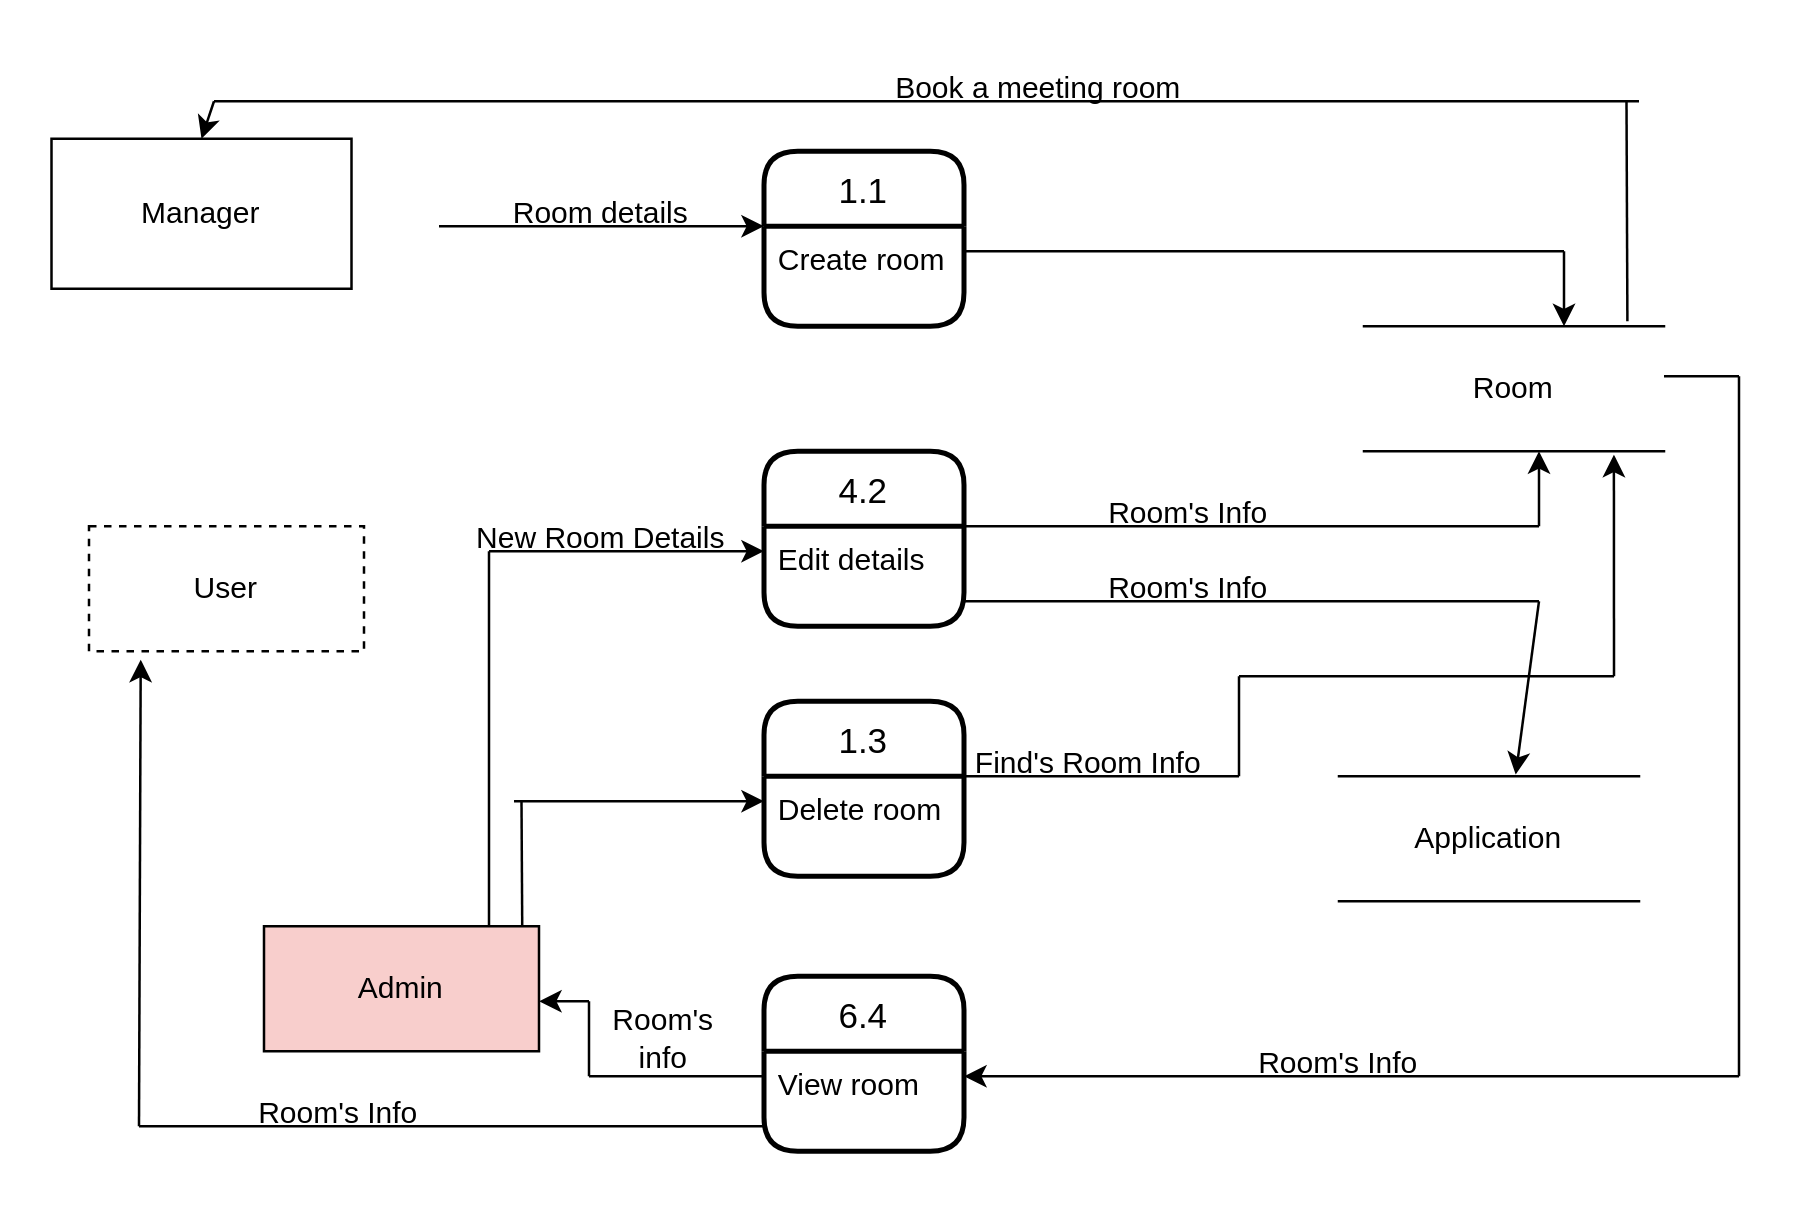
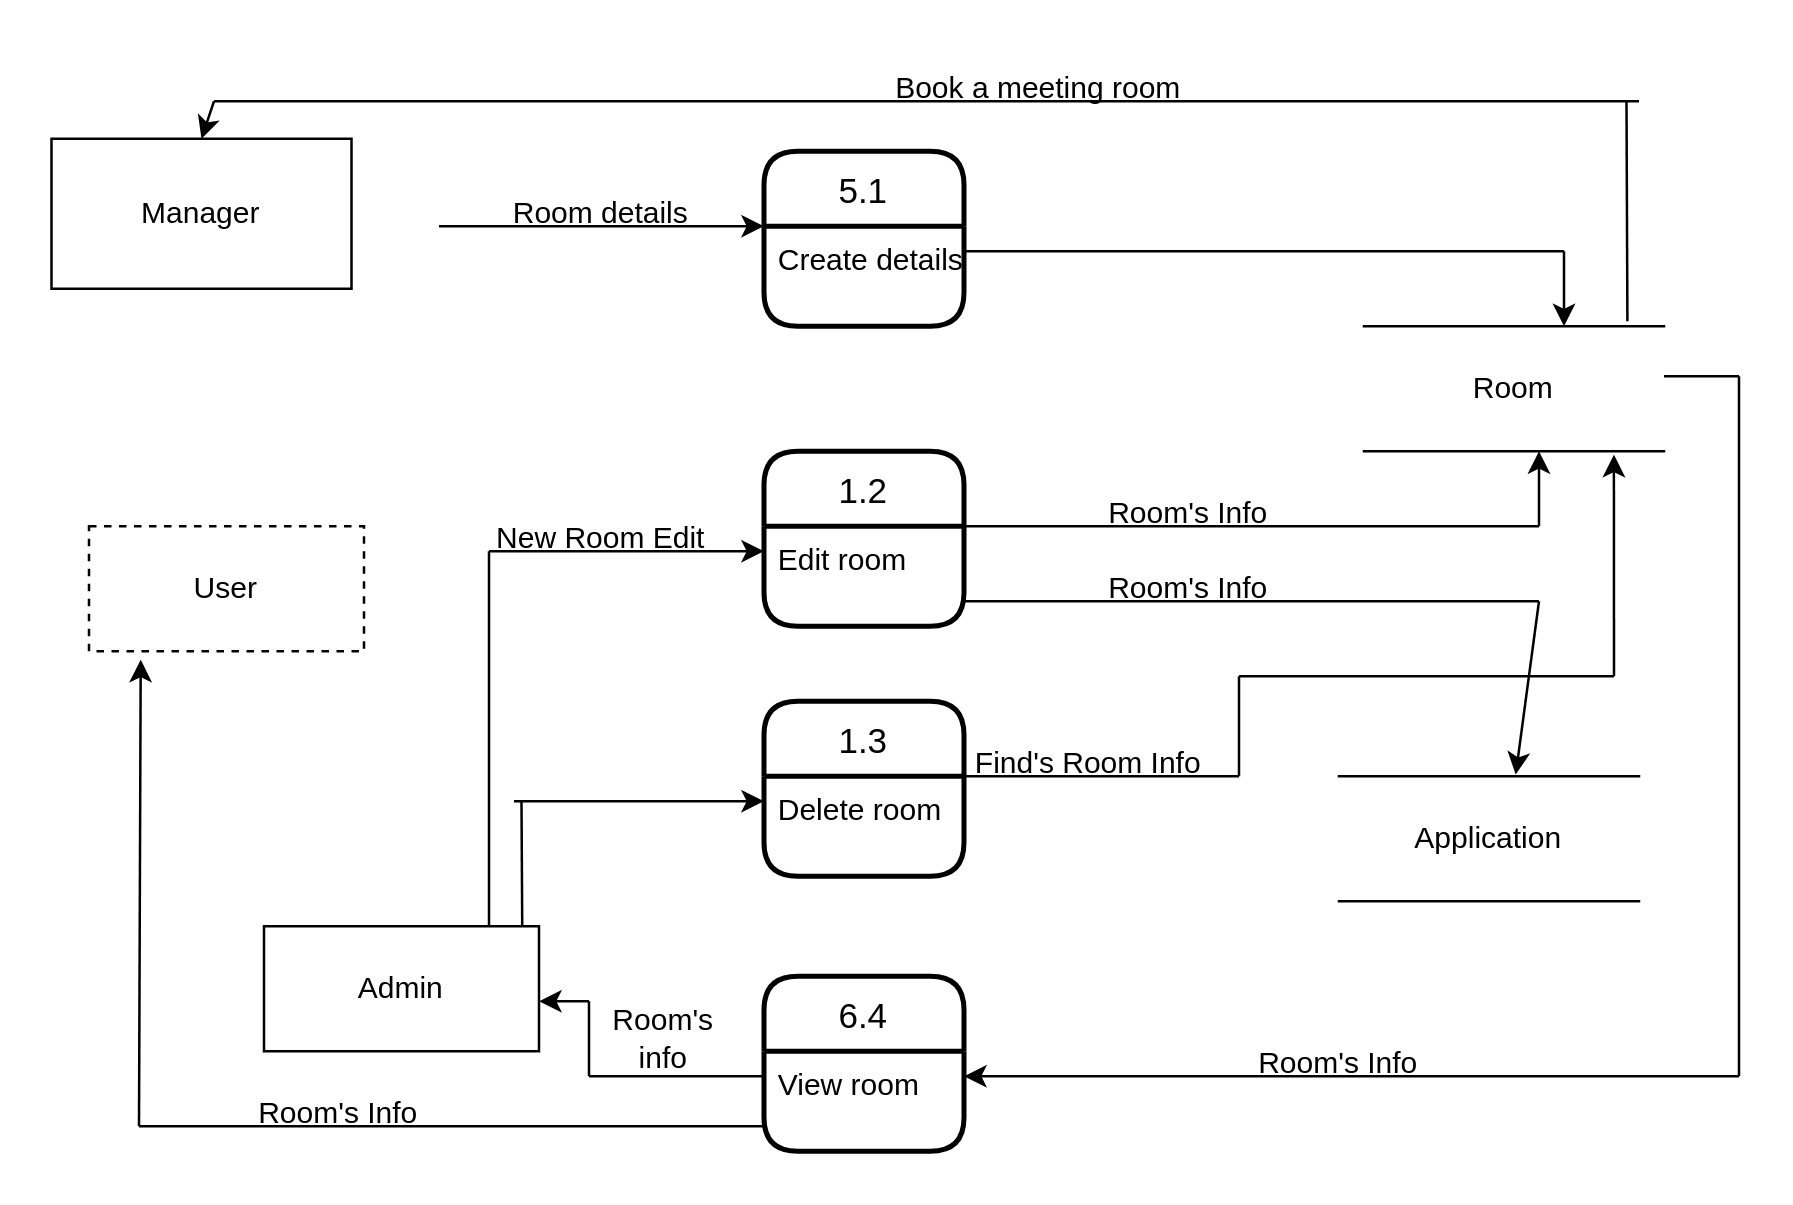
node "1.1": label "1.1" -> "5.1"
node "Create room": label "Create room" -> "Create details"
node "4.2": label "4.2" -> "1.2"
node "New Room Details": label "New Room Details" -> "New Room Edit"
node "Edit details": label "Edit details" -> "Edit room"
node "Admin": fillcolor #f8cecc -> #ffffff
